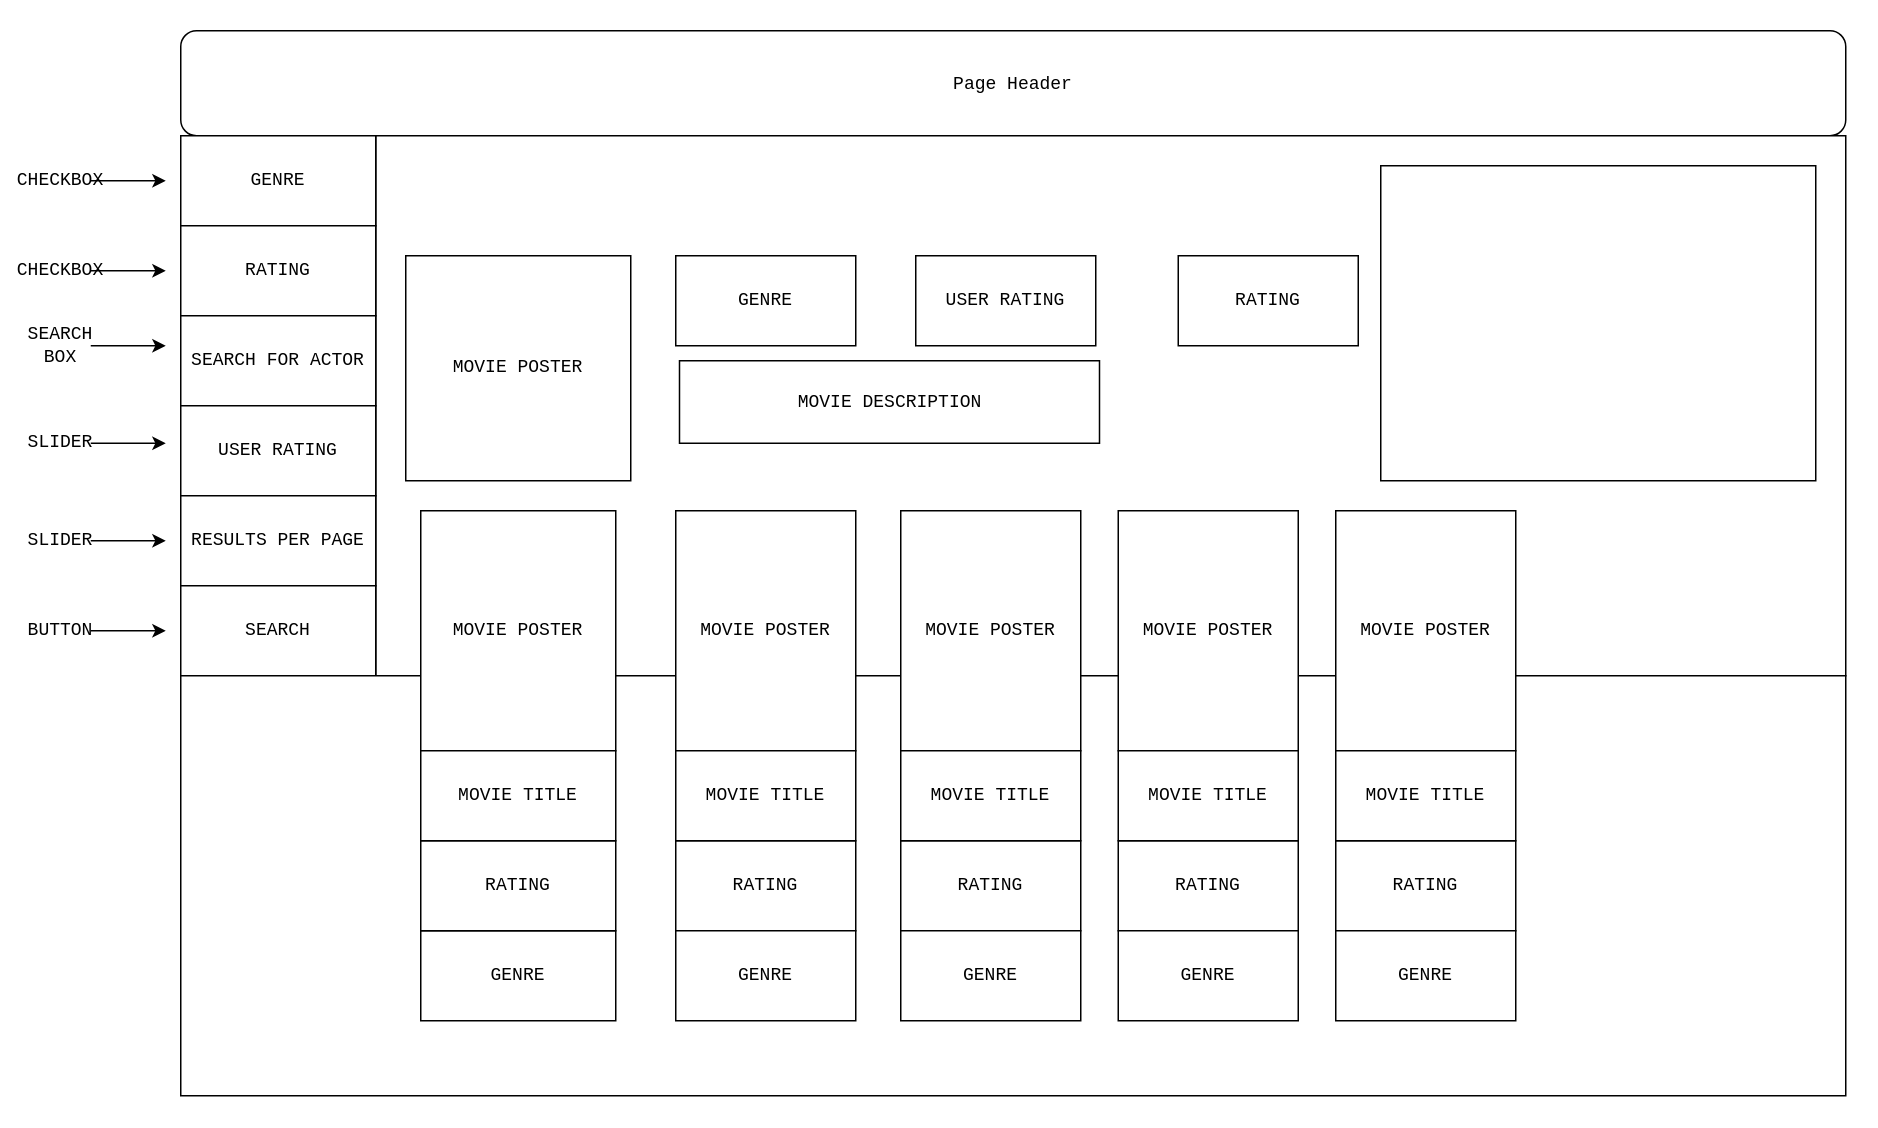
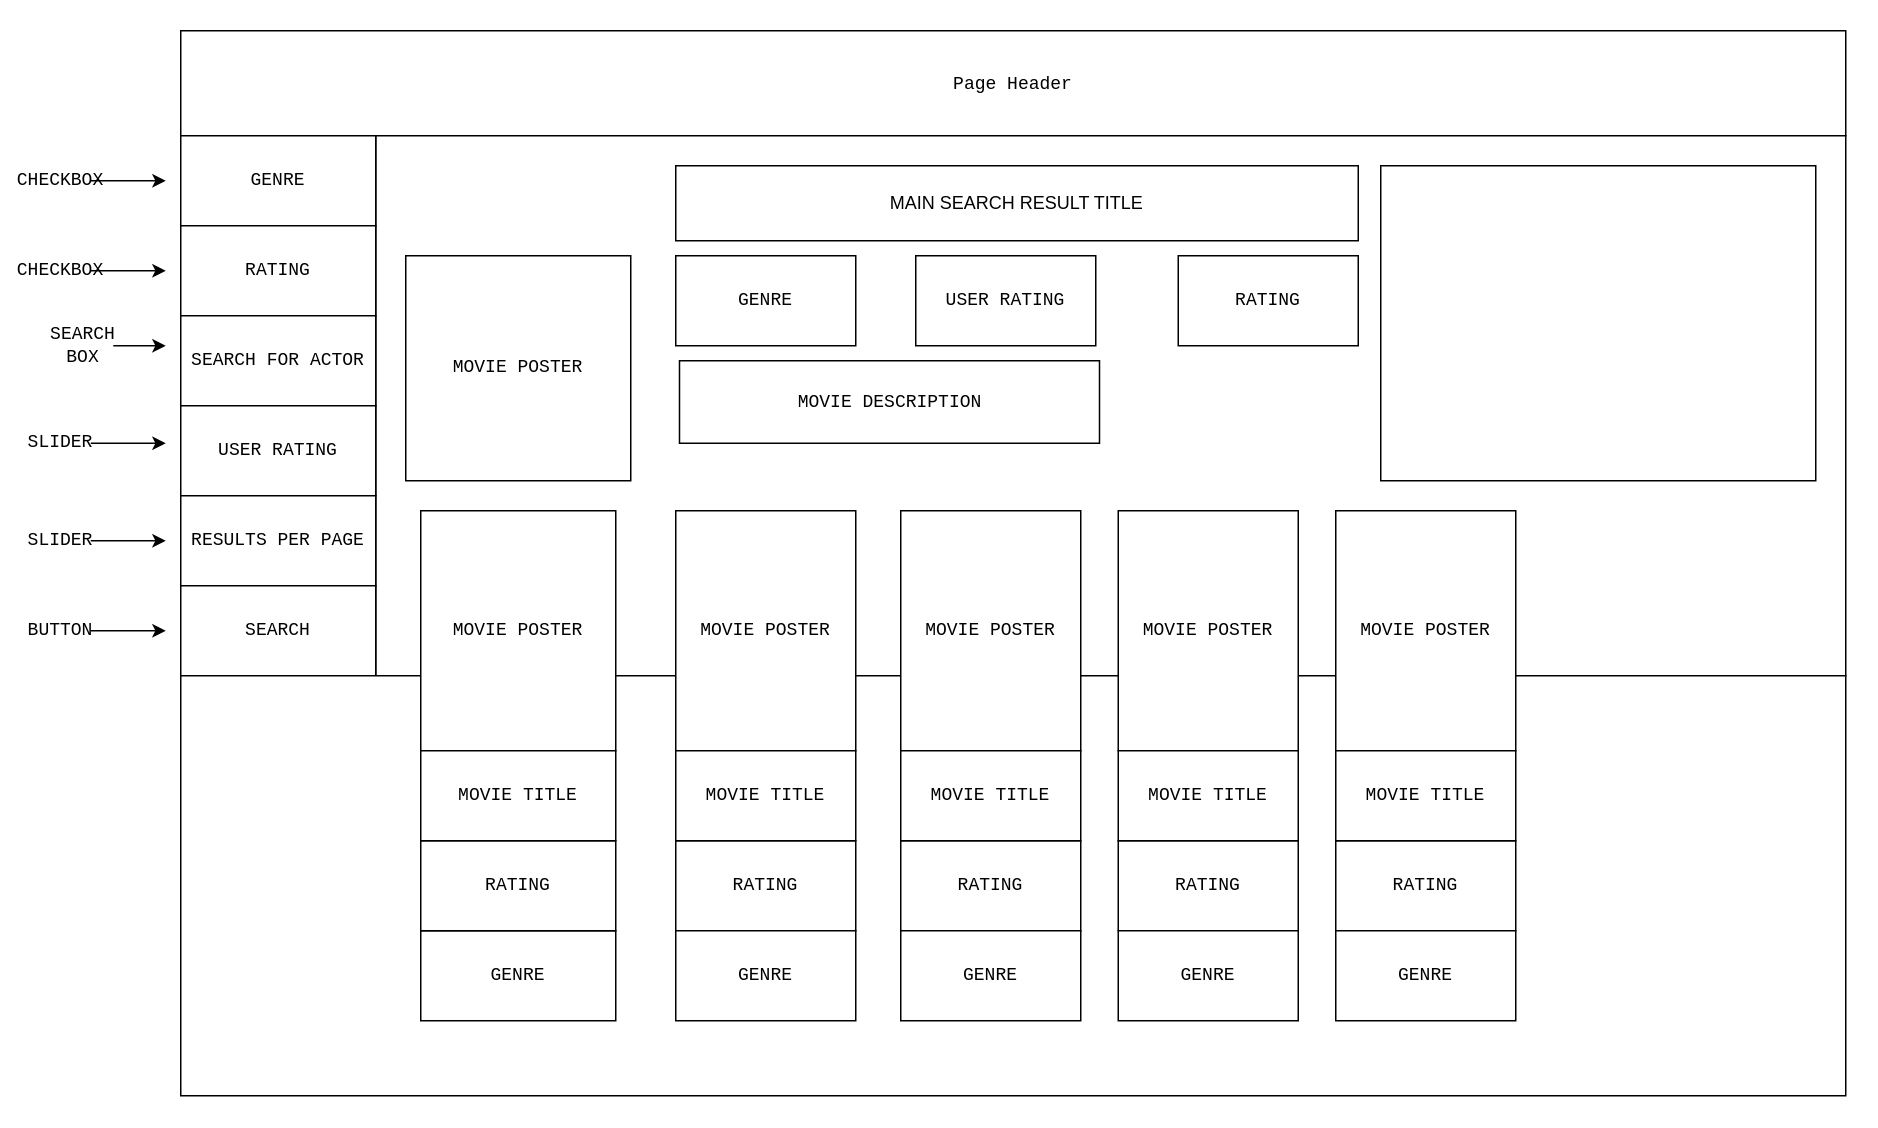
node "Page Header": shape rounded rectangle -> rectangle
node "MAIN SEARCH RESULT TITLE": added
node "SEARCH BOX": moved (61, 346) -> (83, 346)
